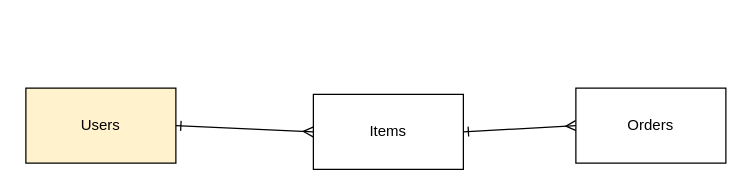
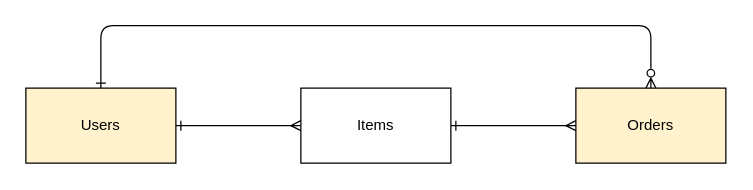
edge "Users" -- "Orders": added
node "Orders": fillcolor #ffffff -> #fff2cc
node "Items": moved (388, 132) -> (376, 126)
